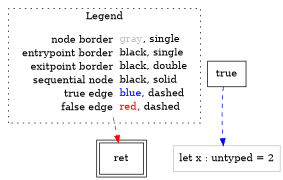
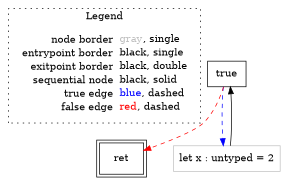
edge "let x : untyped = 2" -> "true": added
edge "node border" -> "ret": now "true" -> "ret"
